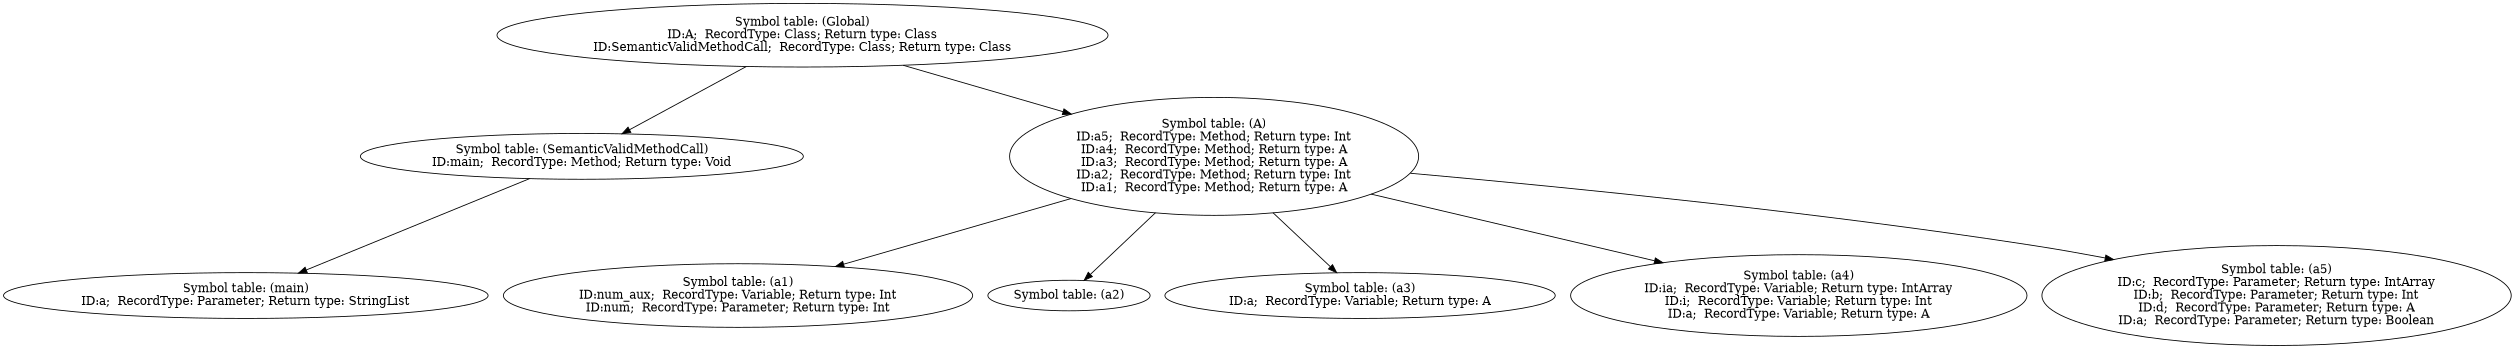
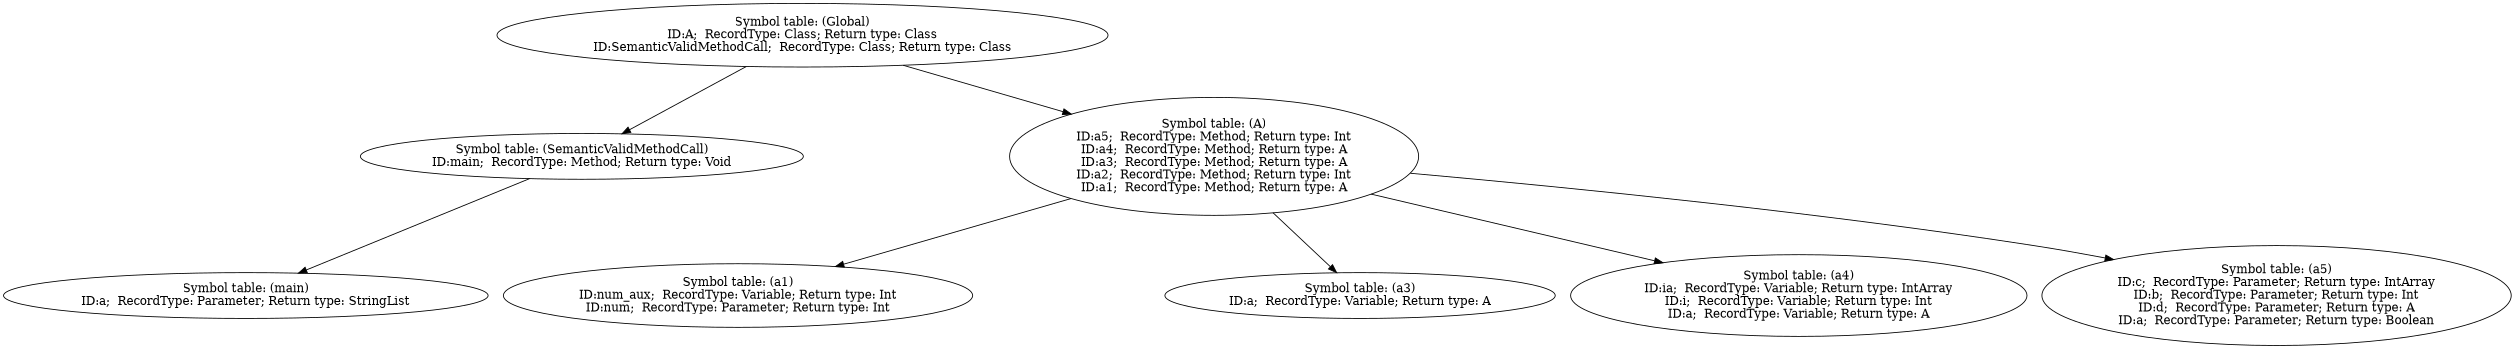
node "Symbol table: (a2)": removed
